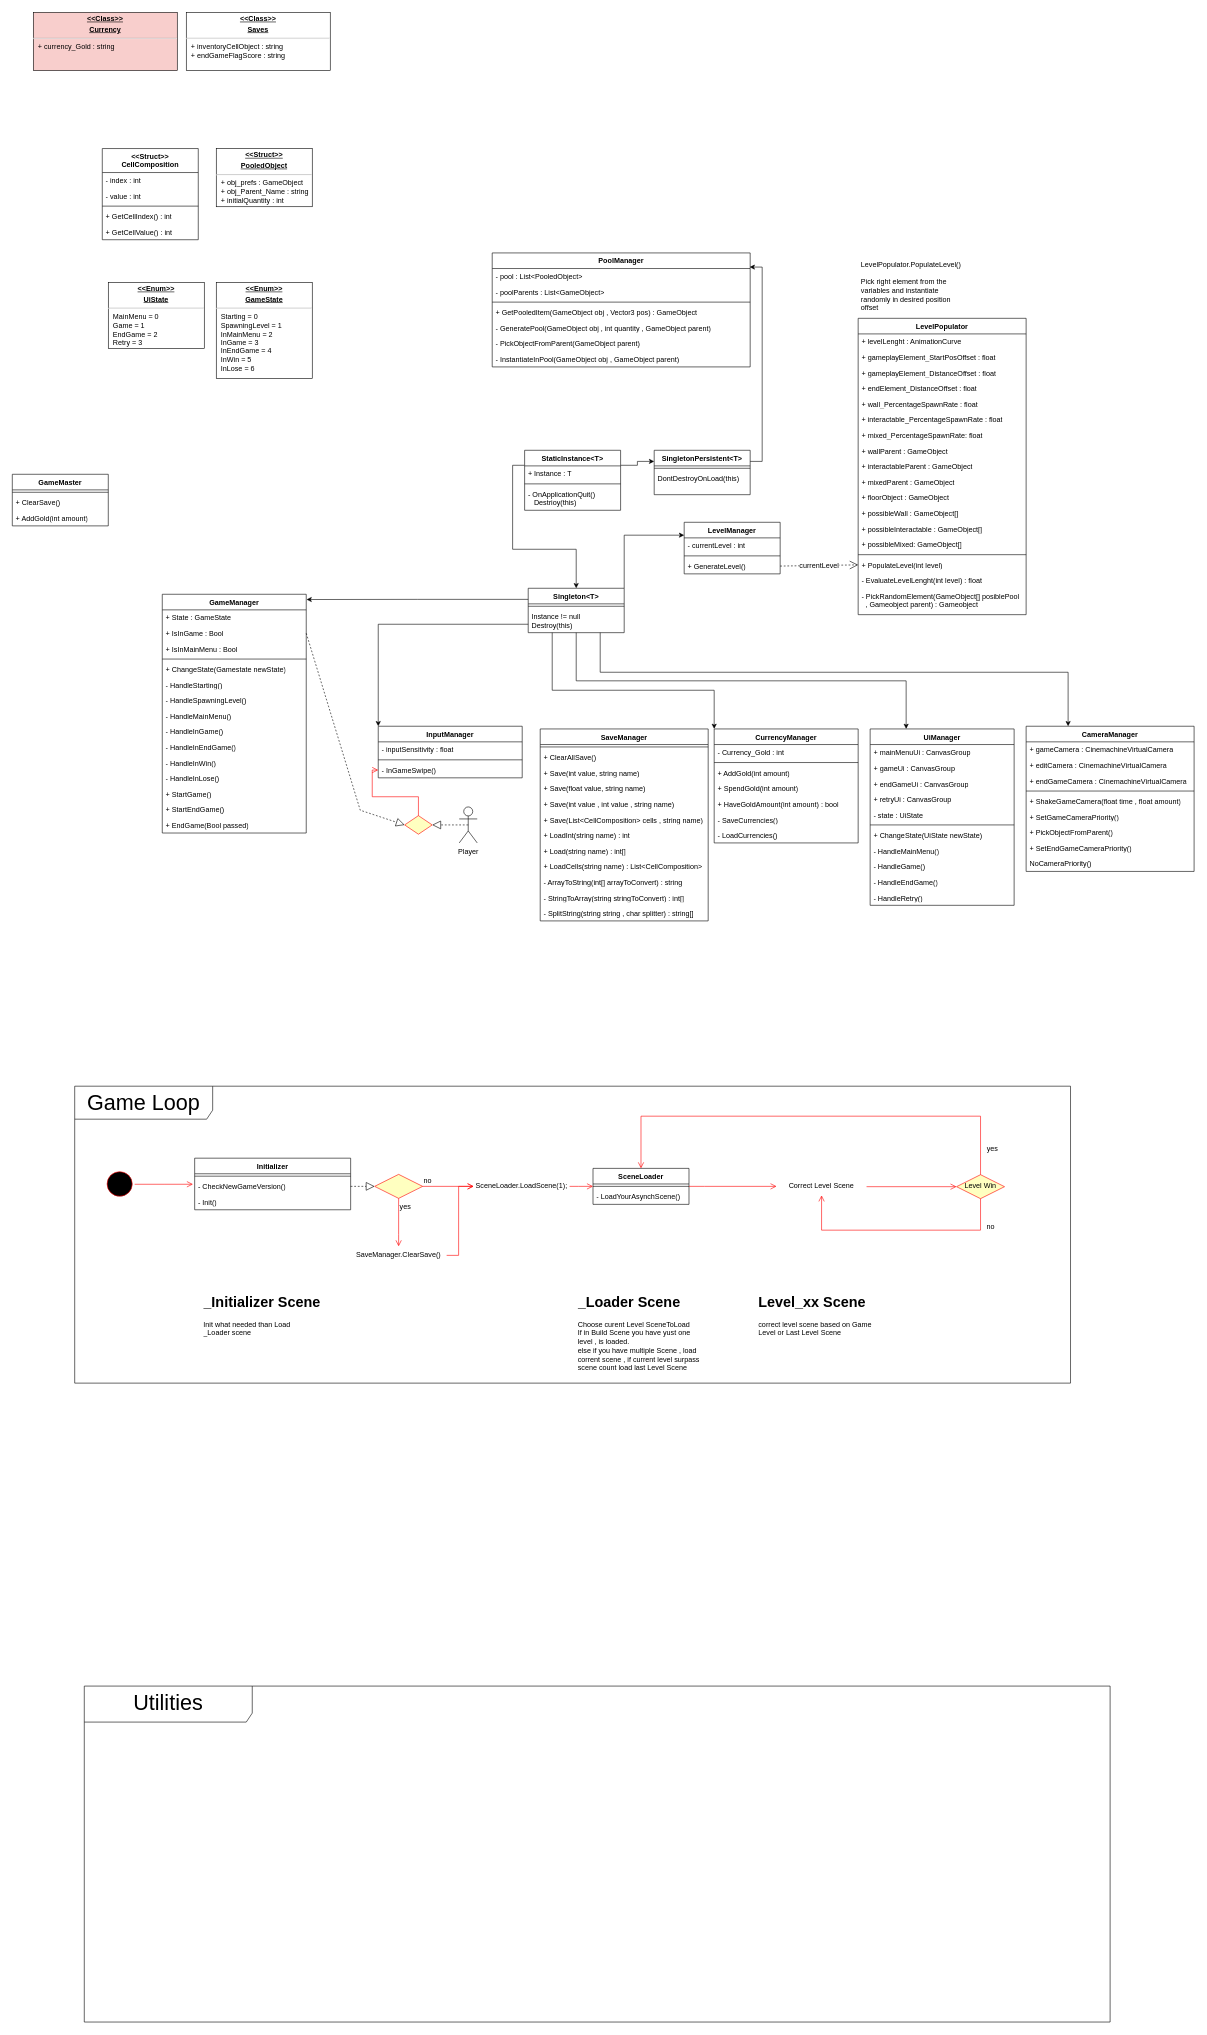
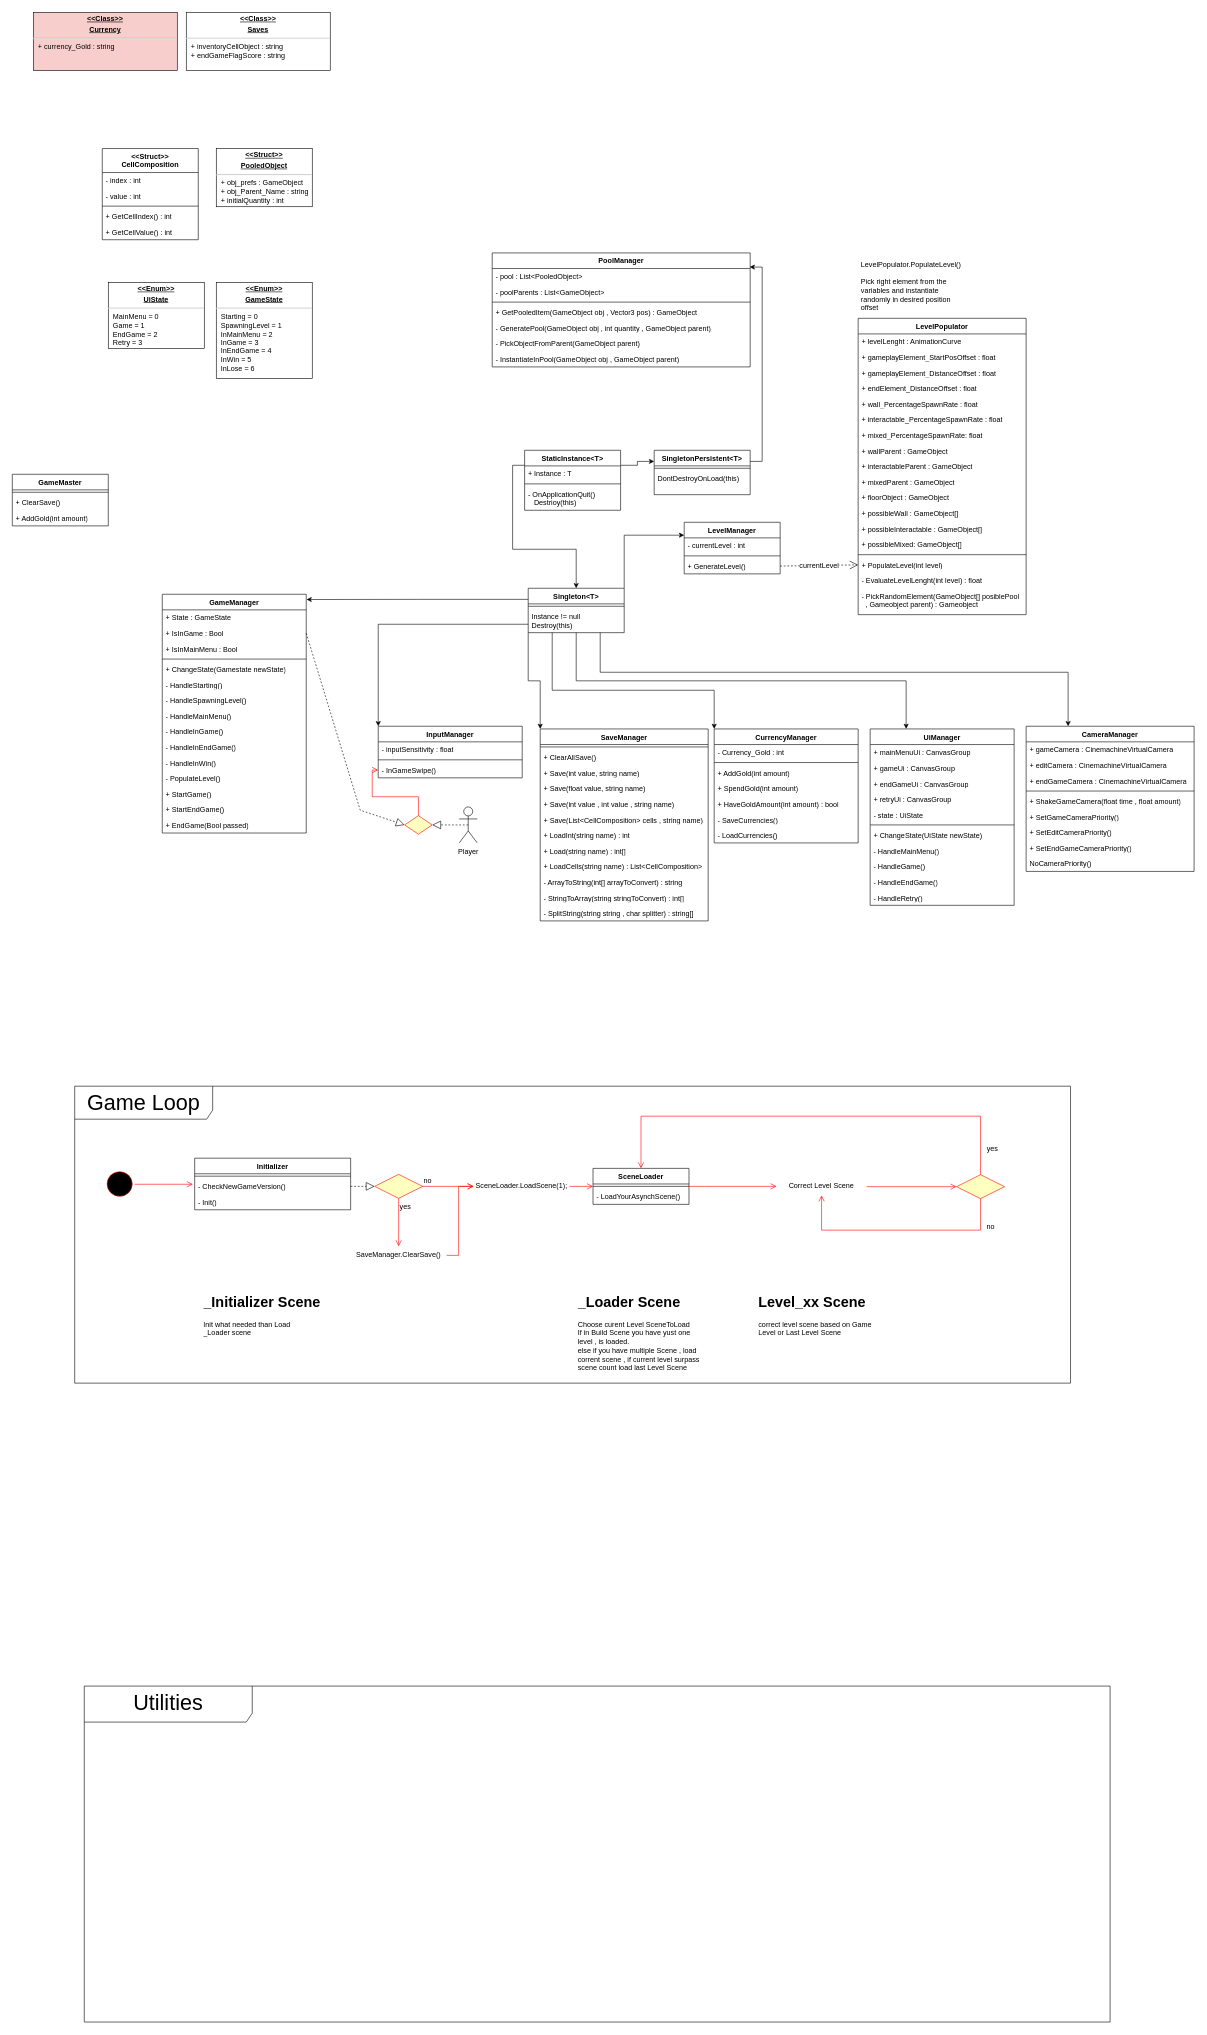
edge "Singleton<T>" -> "SaveManager": added
node "- HandleInLose()": label "- HandleInLose()" -> "- PopulateLevel()"
node "+ PickObjectFromParent()": label "+ PickObjectFromParent()" -> "+ SetEditCameraPriority()"
node "Level Win": removed
